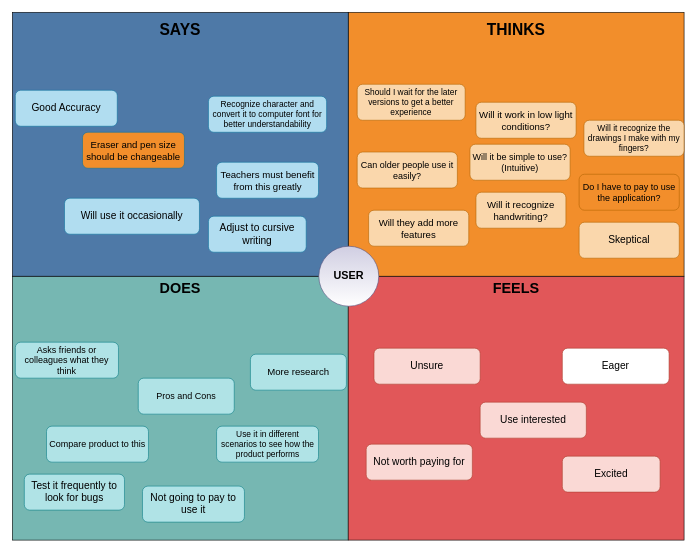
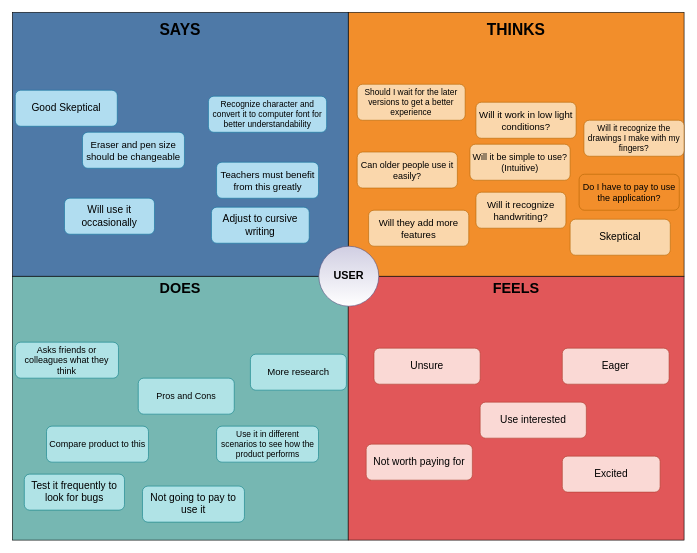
node "Good Accuracy": label "Good Accuracy" -> "Good Skeptical"
node "Eraser and pen size should be changeable": fillcolor #f28e2b -> #b1ddf0
node "Will use it occasionally": size 135x36 -> 90x36
node "Adjust to cursive writing": moved (257, 234) -> (260, 225)
node "Skeptical": moved (629, 240) -> (620, 237)
node "Eager": fillcolor #ffffff -> #fad9d5
